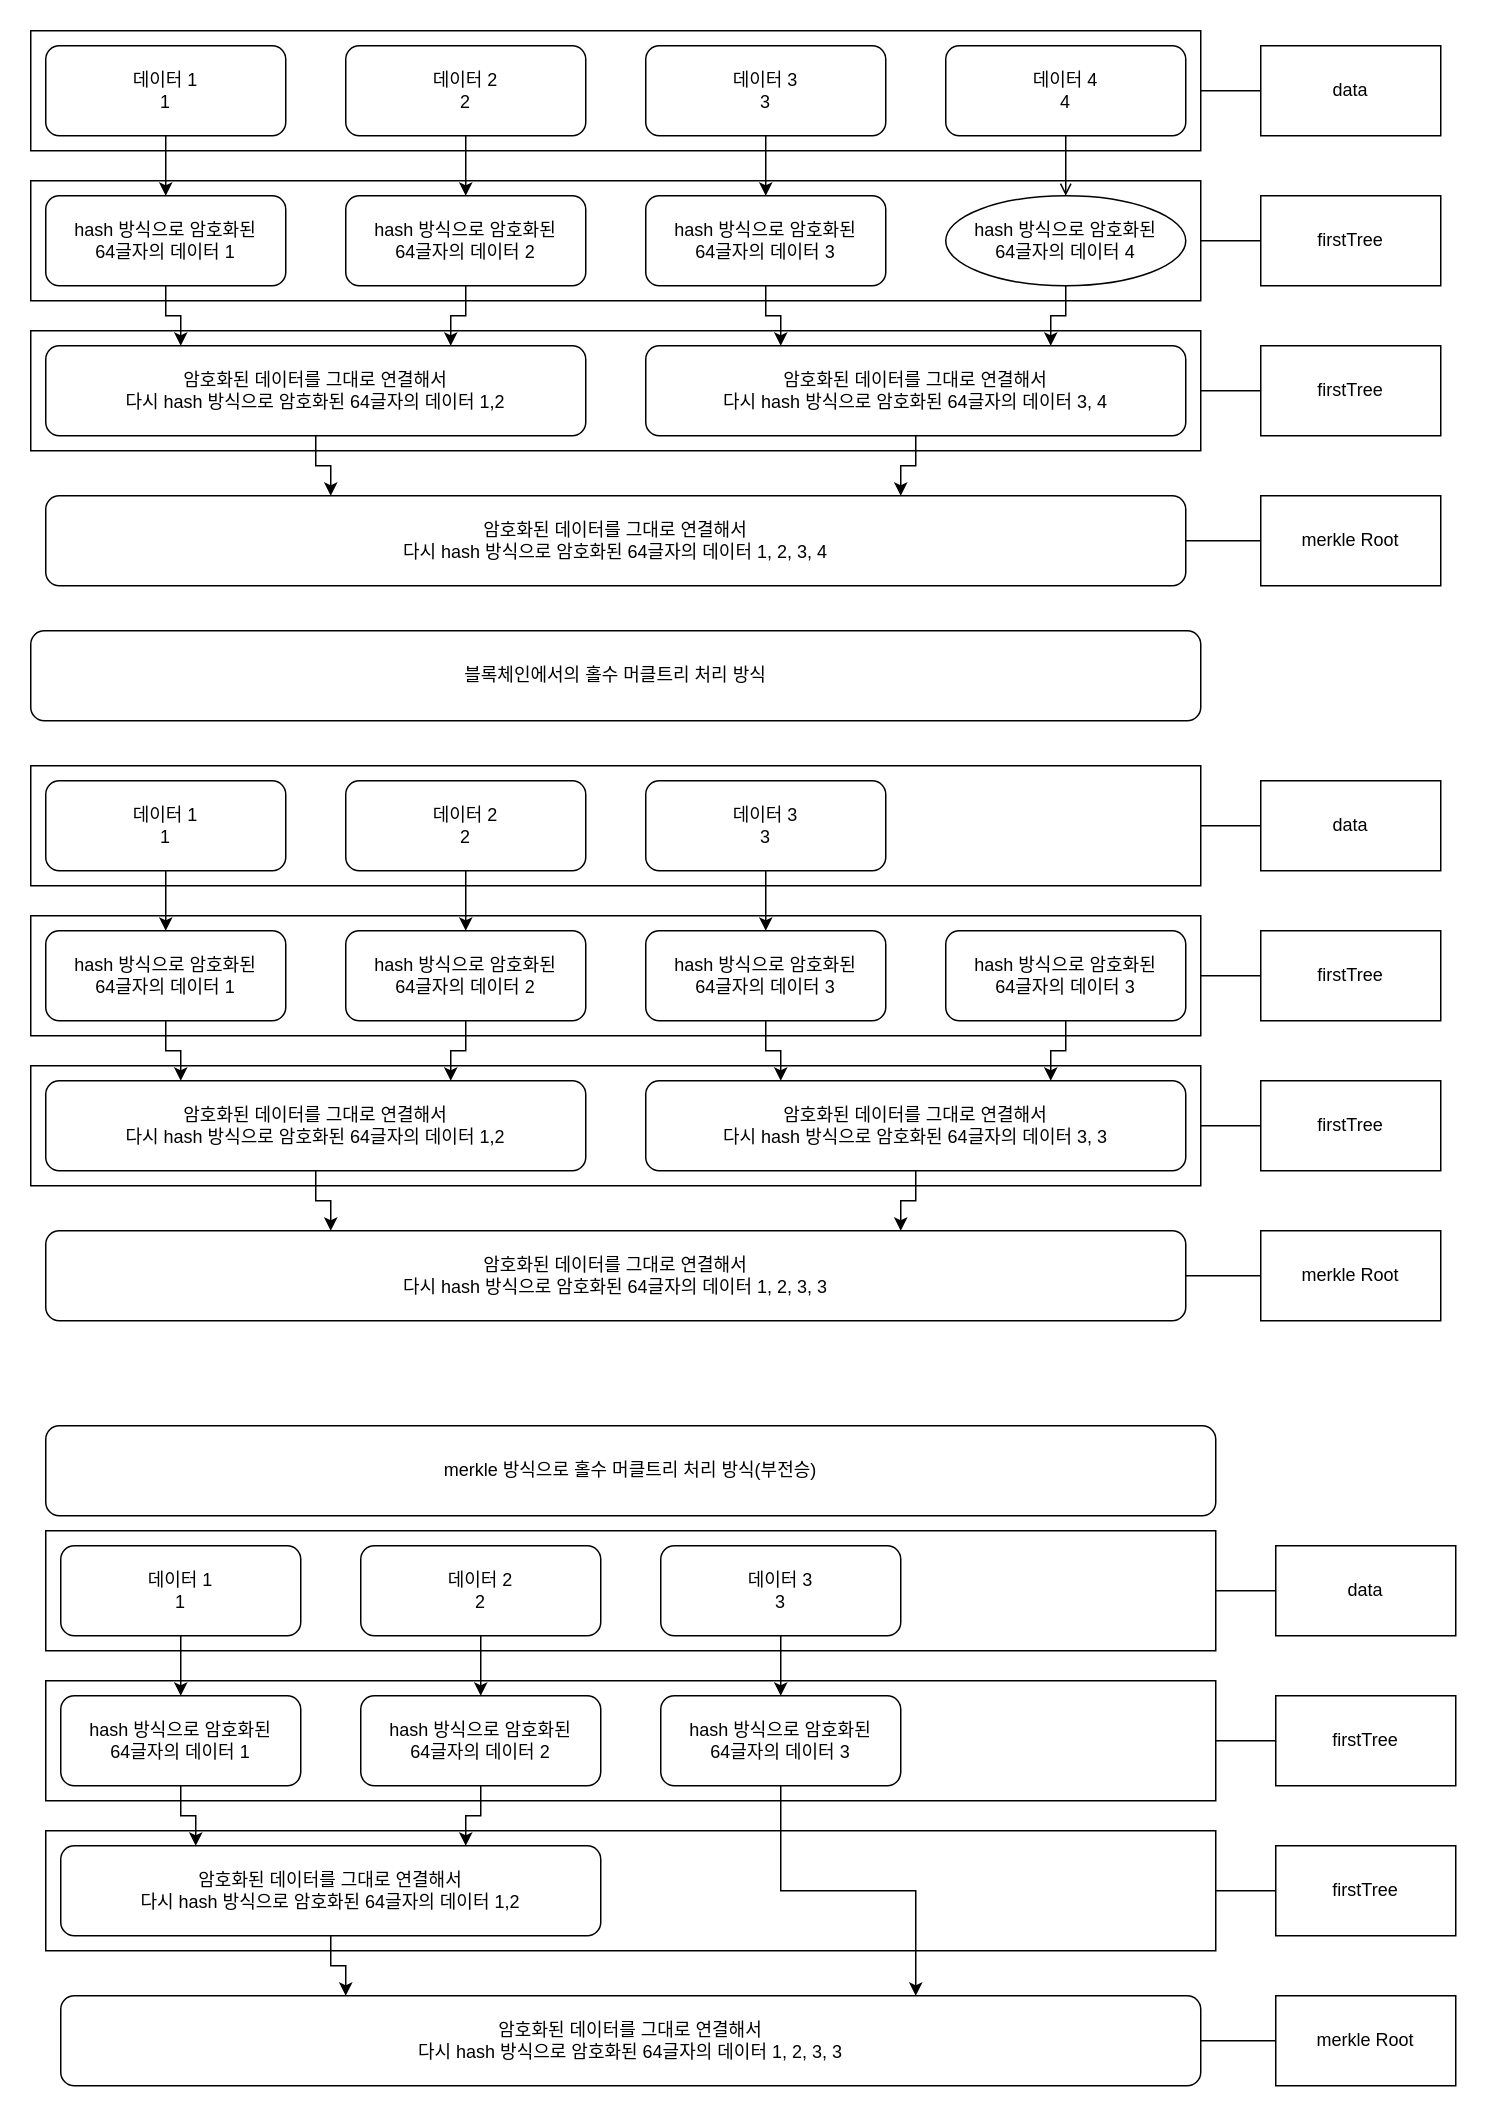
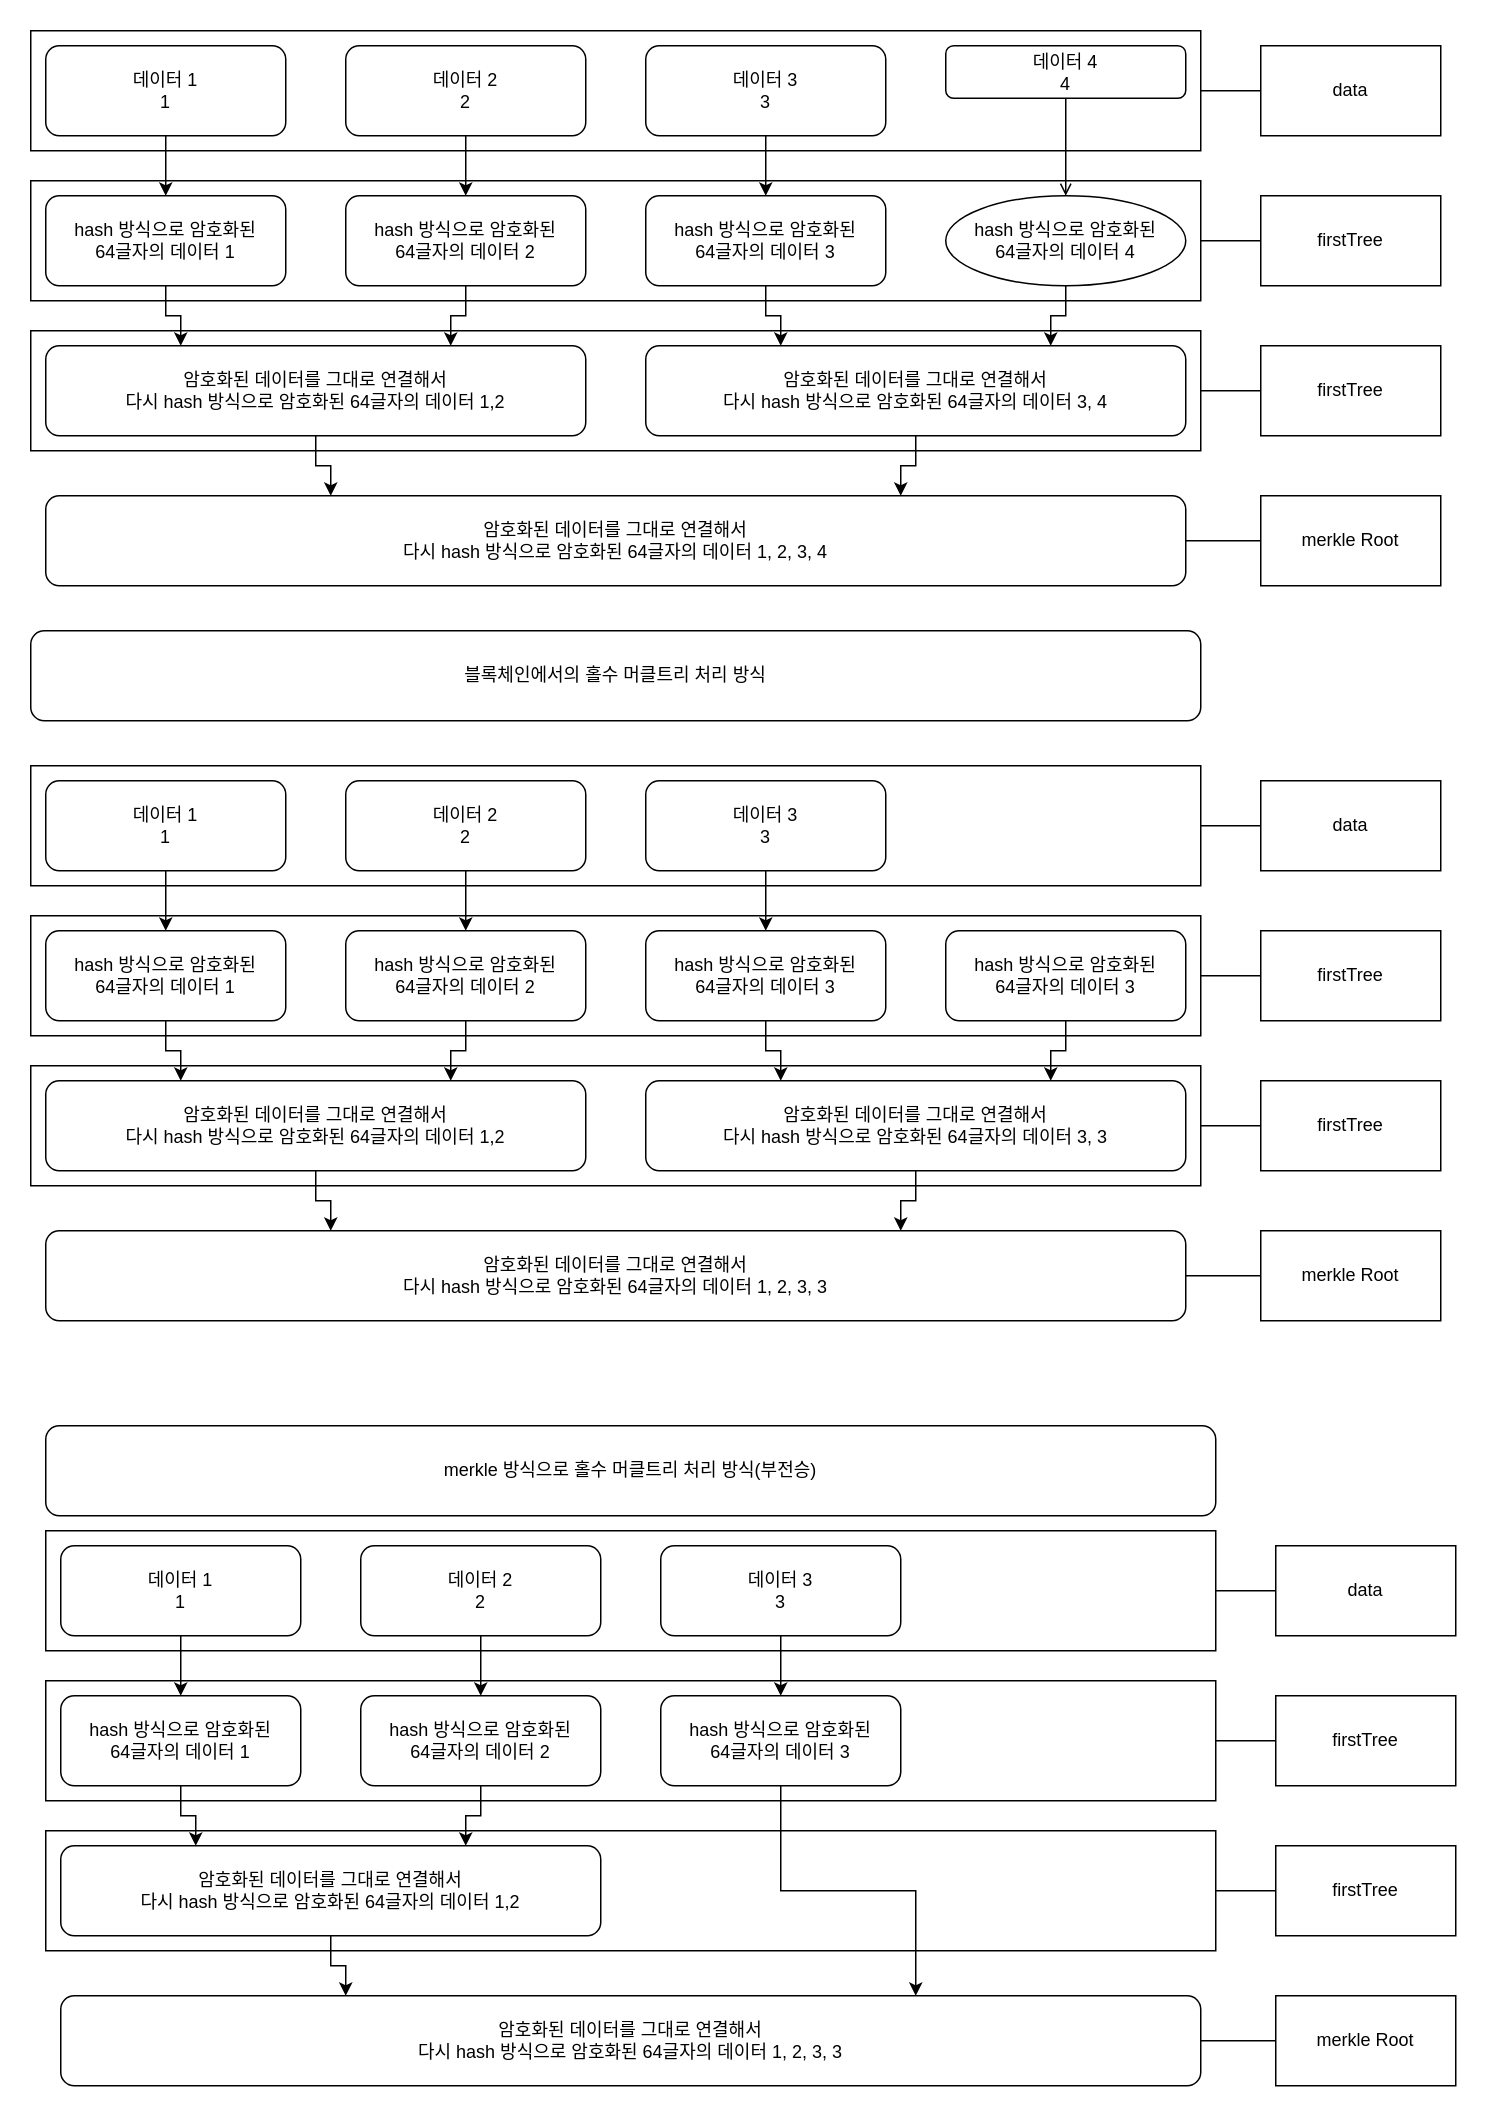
node "데이터 4 4": size 240x90 -> 240x53
